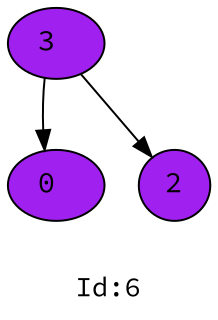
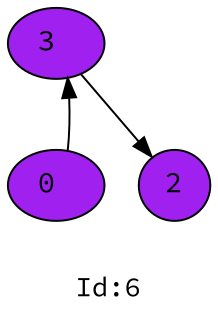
edge "3" -> "0": reversed
